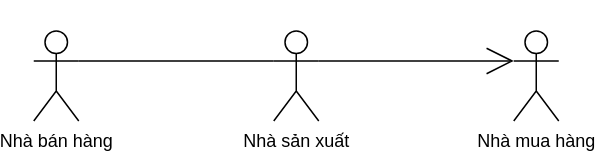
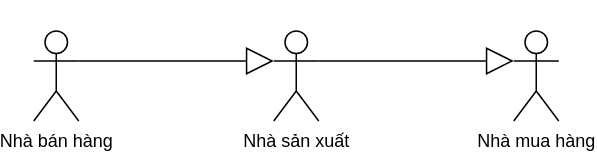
edge "Nhà bán hàng" -- "Nhà sản xuất": arrowhead none -> block
edge "Nhà sản xuất" -> "Nhà mua hàng": arrowhead open -> block
